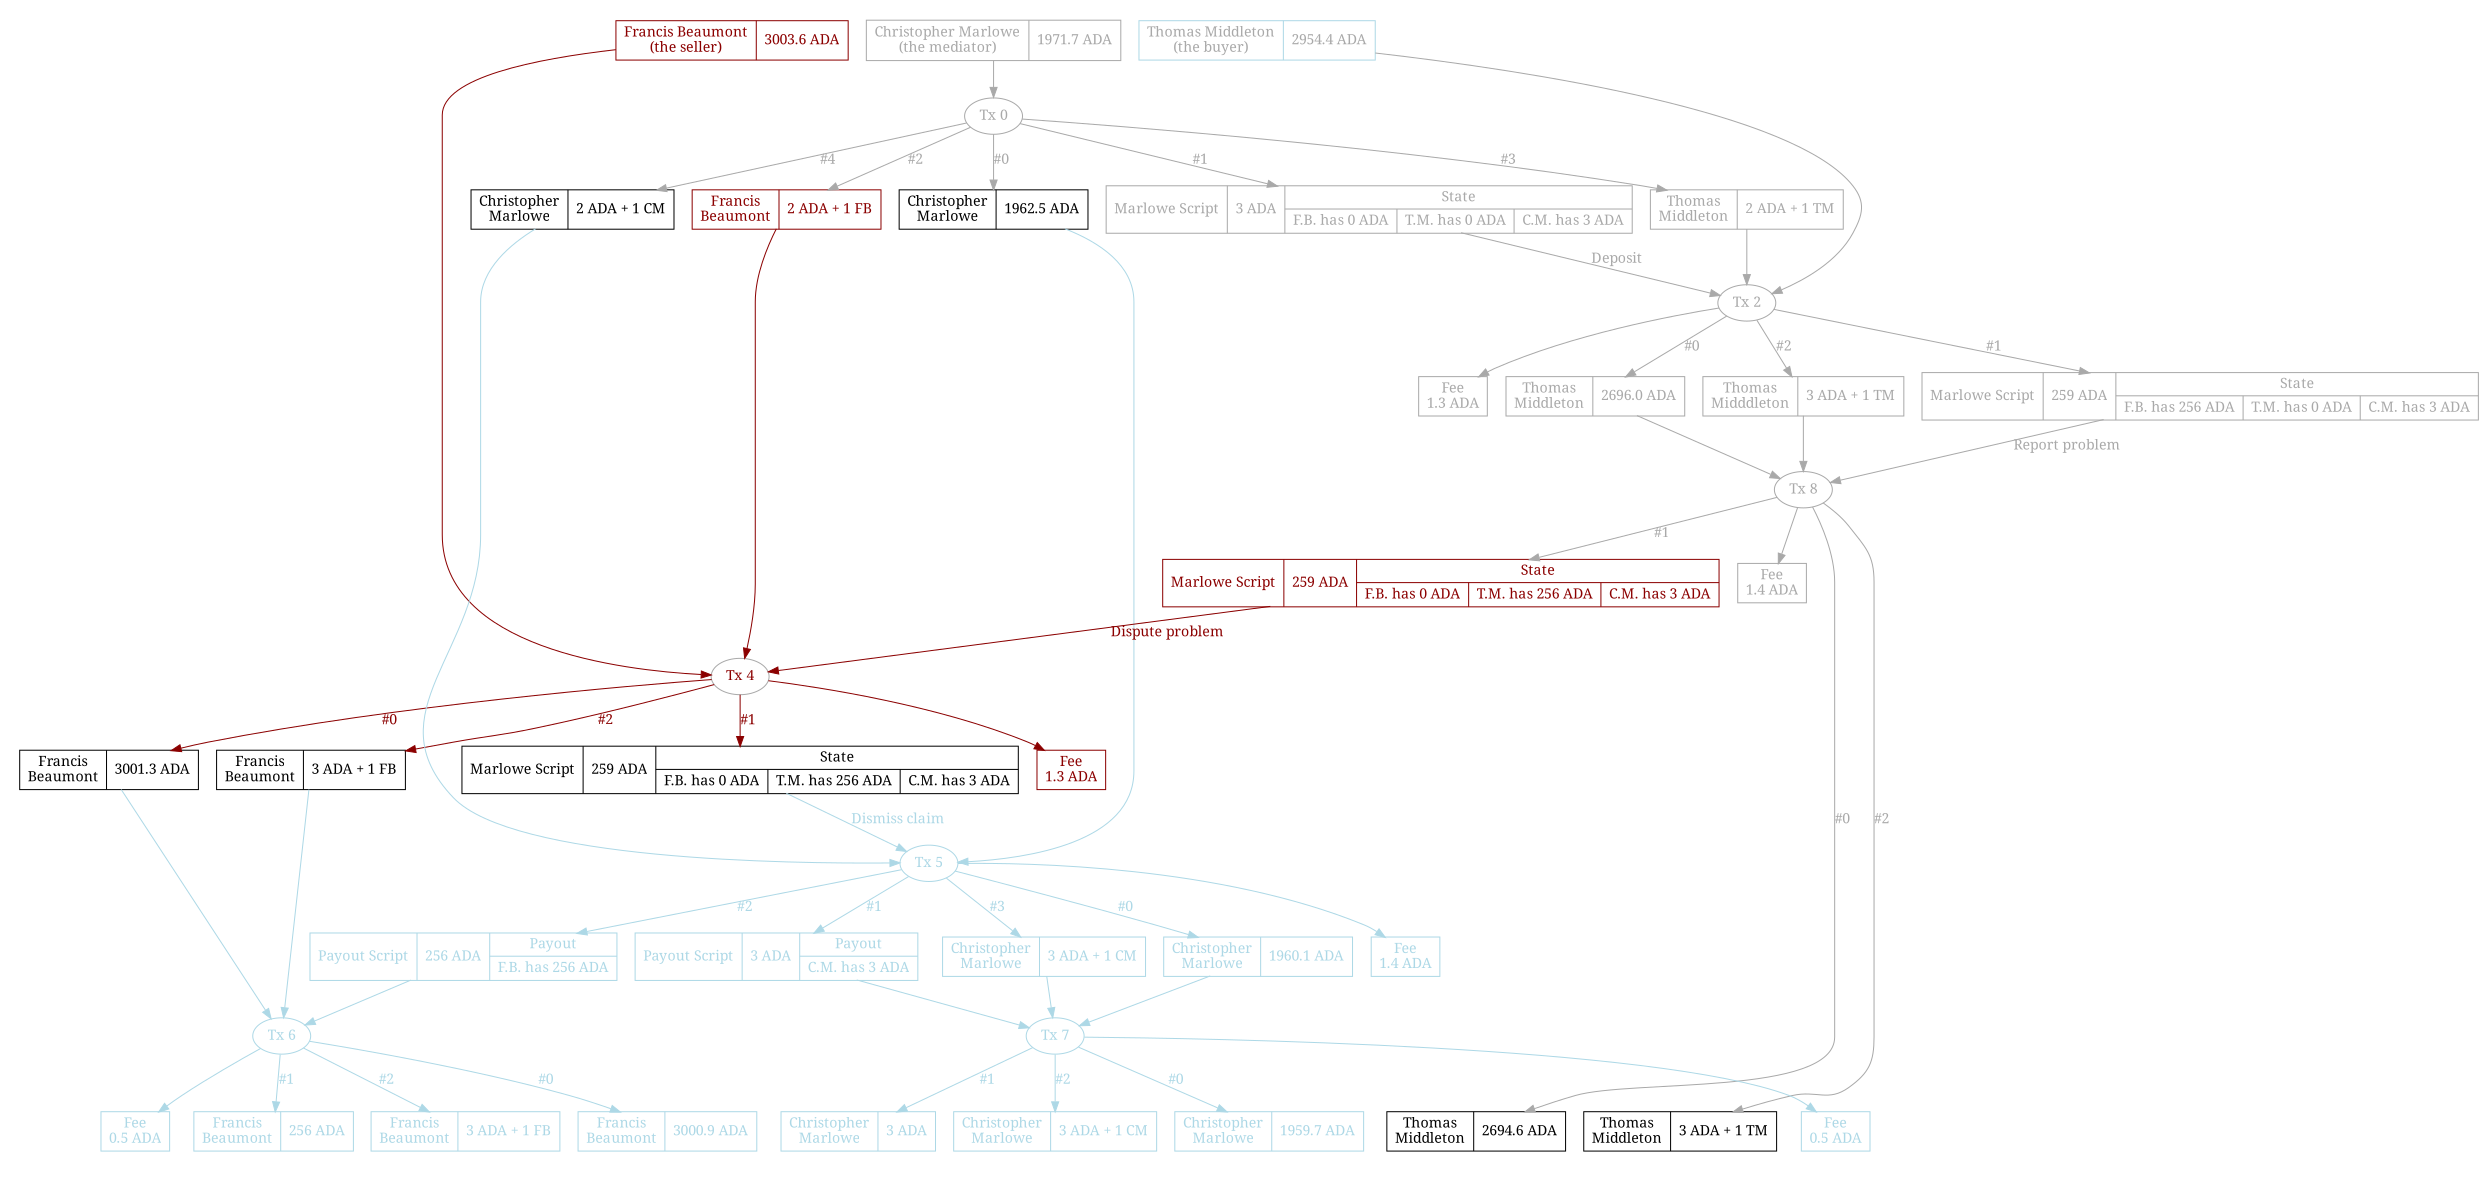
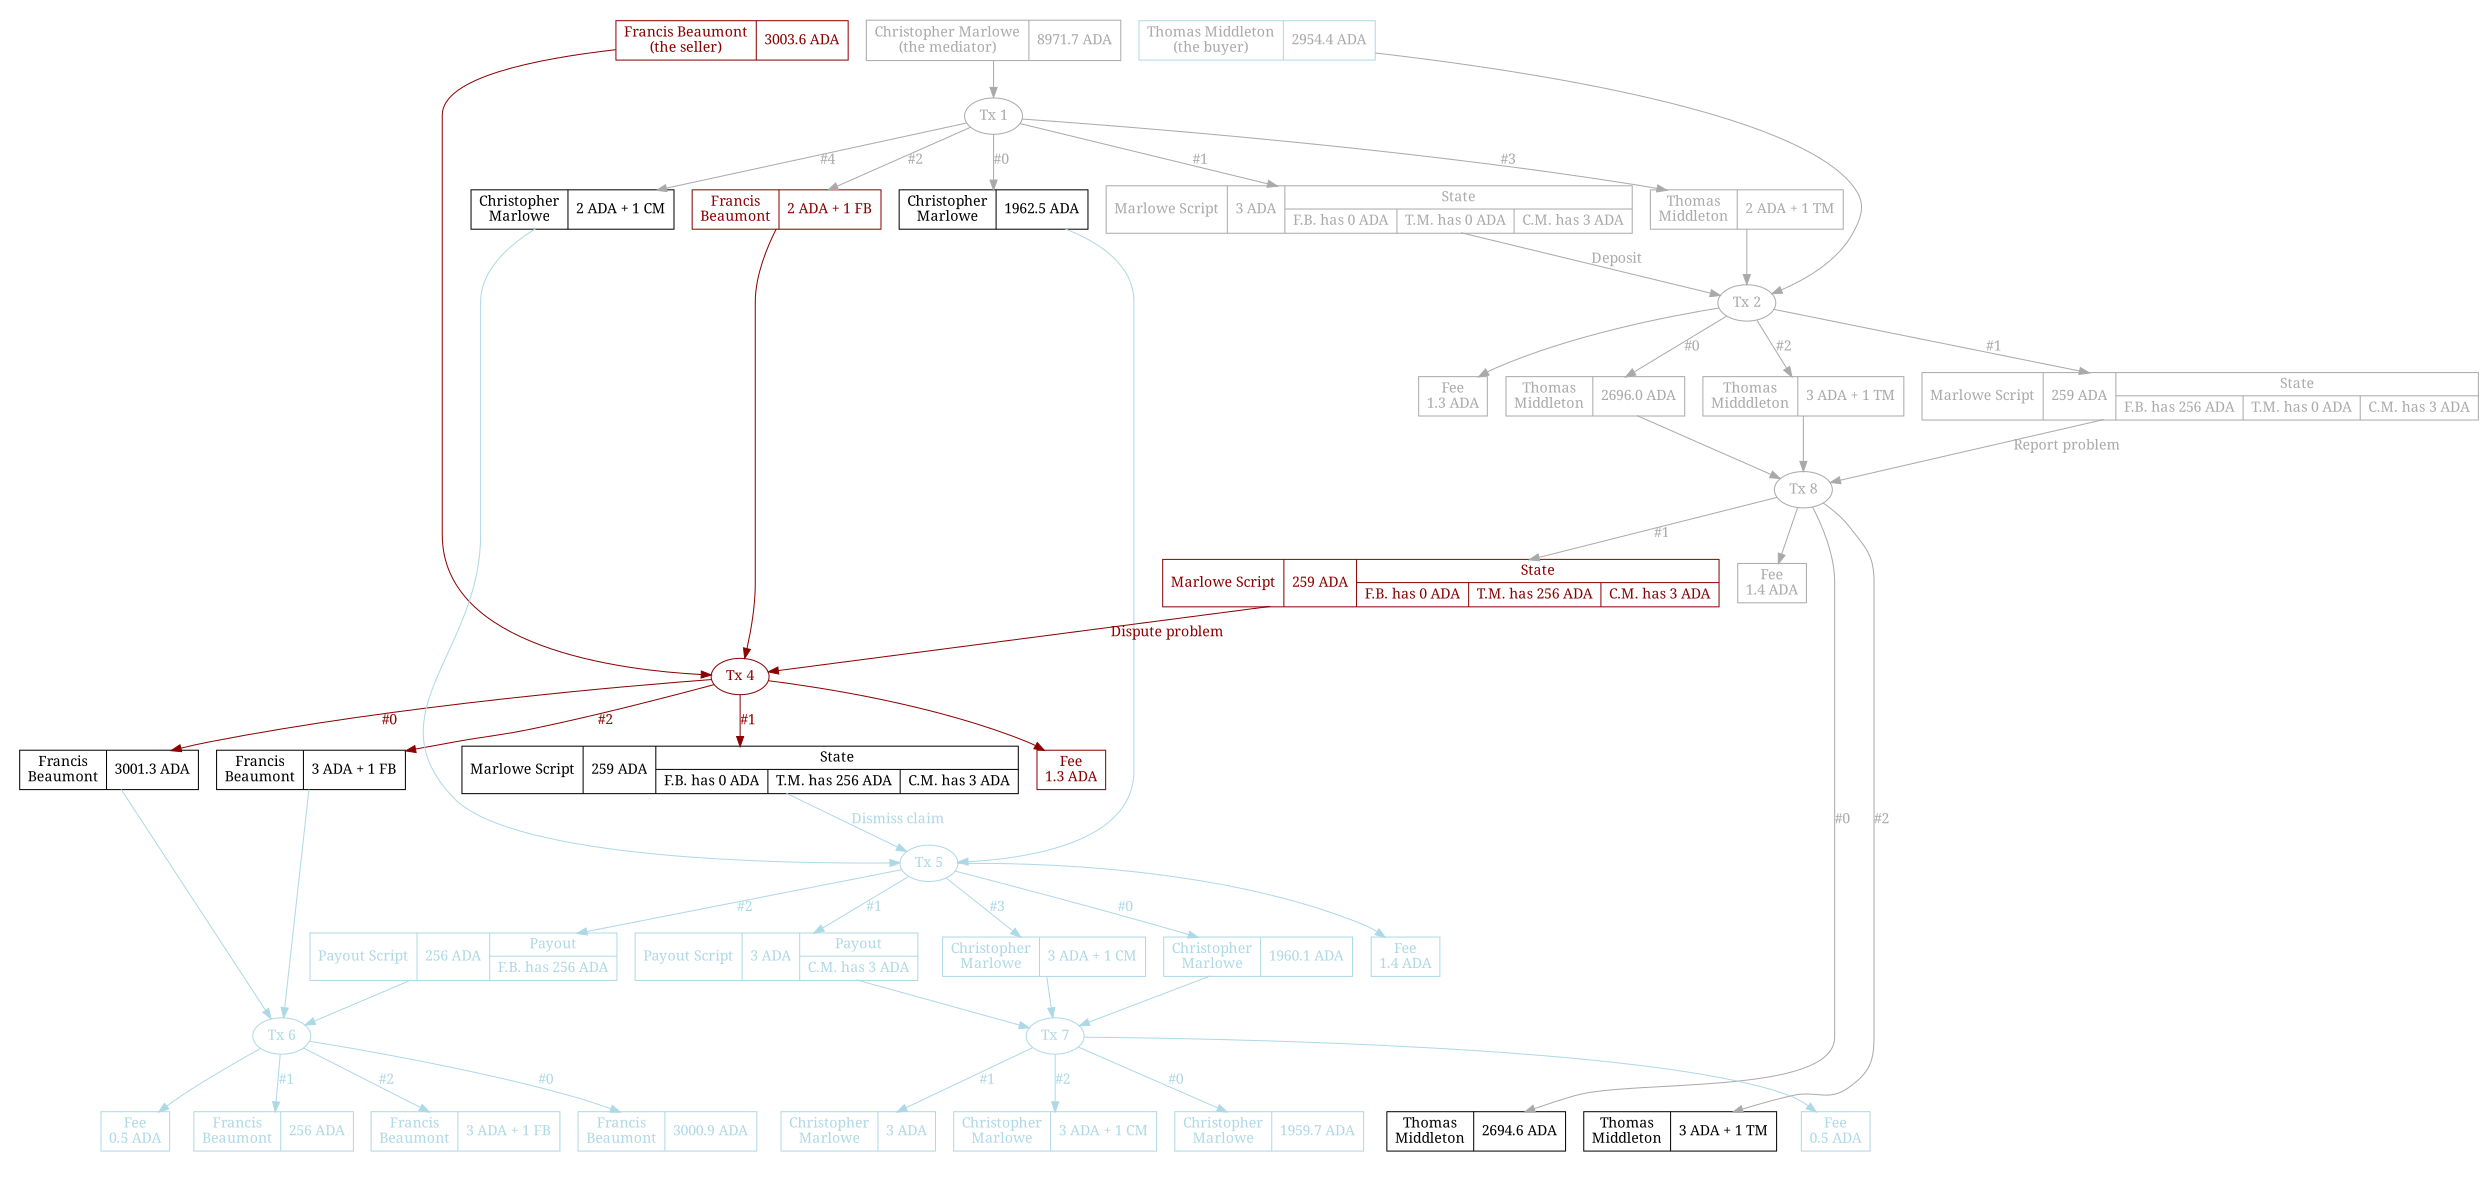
node "Christopher Marlowe": text "1971.7 ADA" -> "8971.7 ADA"
node "Tx 0": label "Tx 0" -> "Tx 1"
node "Tx 4": color darkgray -> darkred
